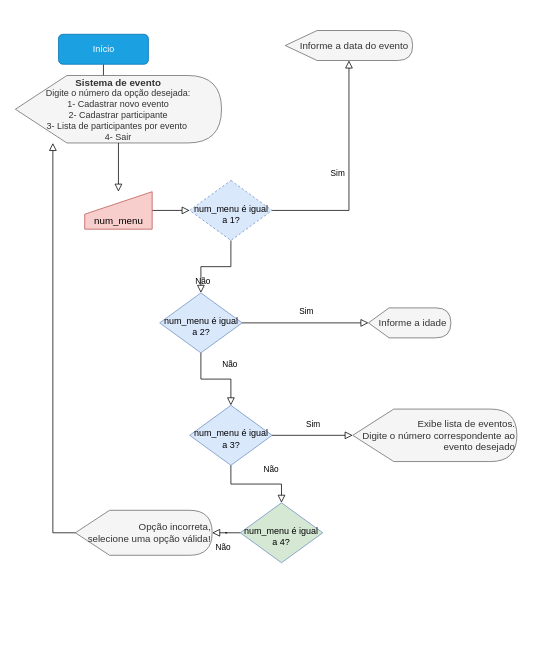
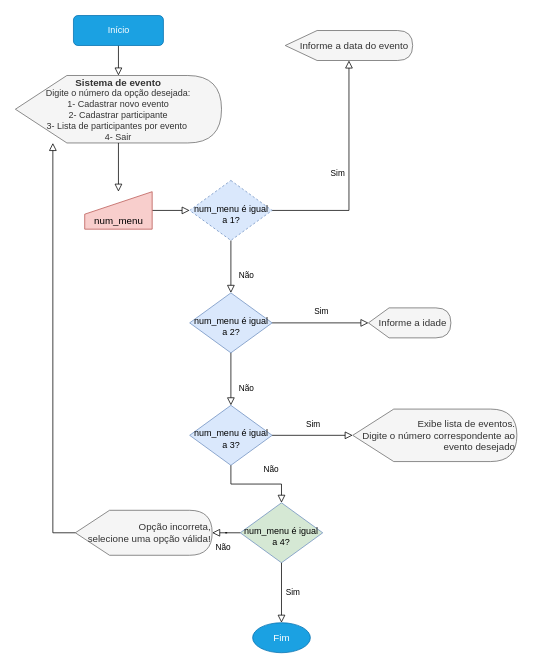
node "Início": moved (104, 49) -> (119, 30)
node "num_menu é igual a 2?": moved (201, 323) -> (231, 323)
edge "num_menu é igual a 4?" -> "Fim": added, label "Sim"
node "Fim": added
